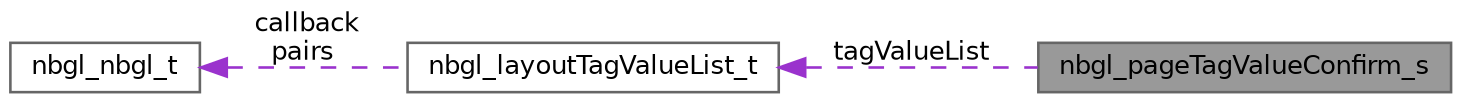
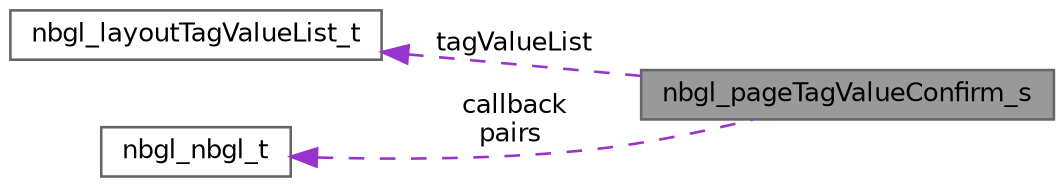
edge "nbgl_layoutTagValueList_t" -> "nbgl_nbgl_t": now "nbgl_pageTagValueConfirm_s" -> "nbgl_nbgl_t"
